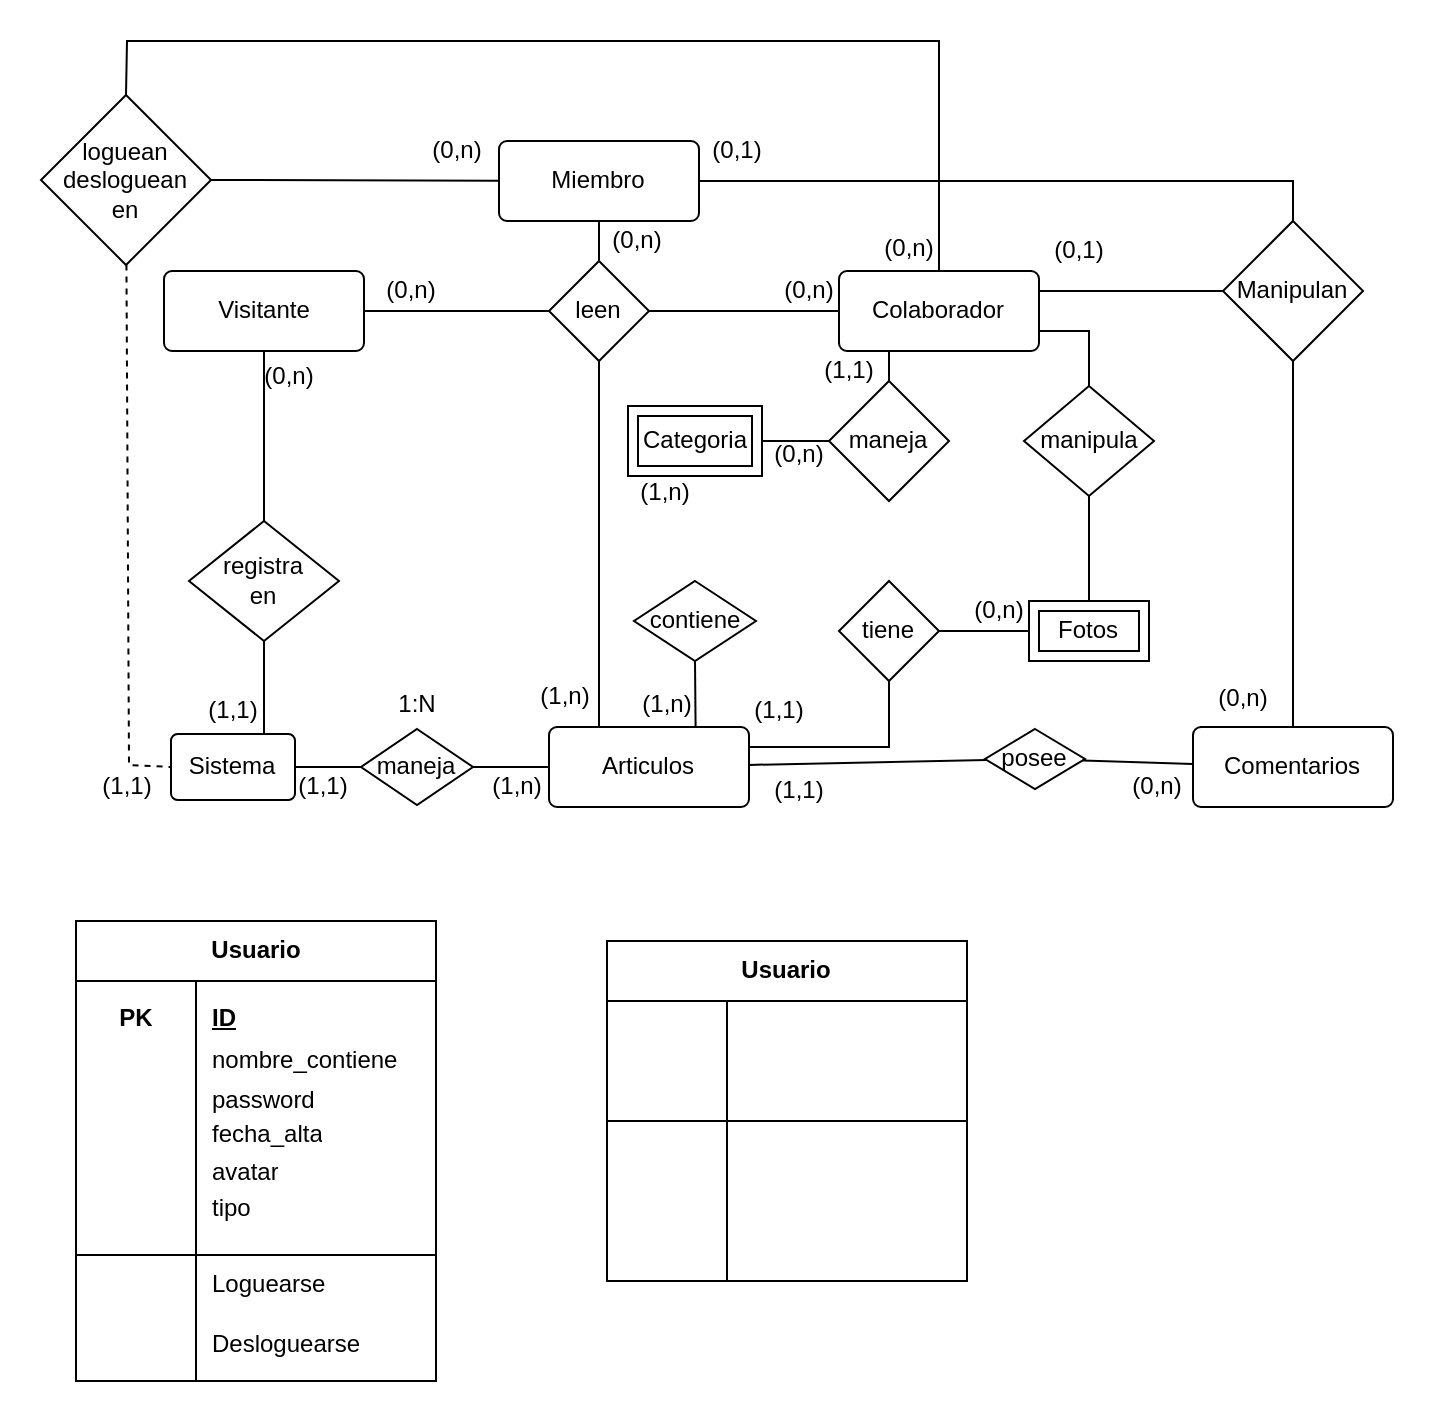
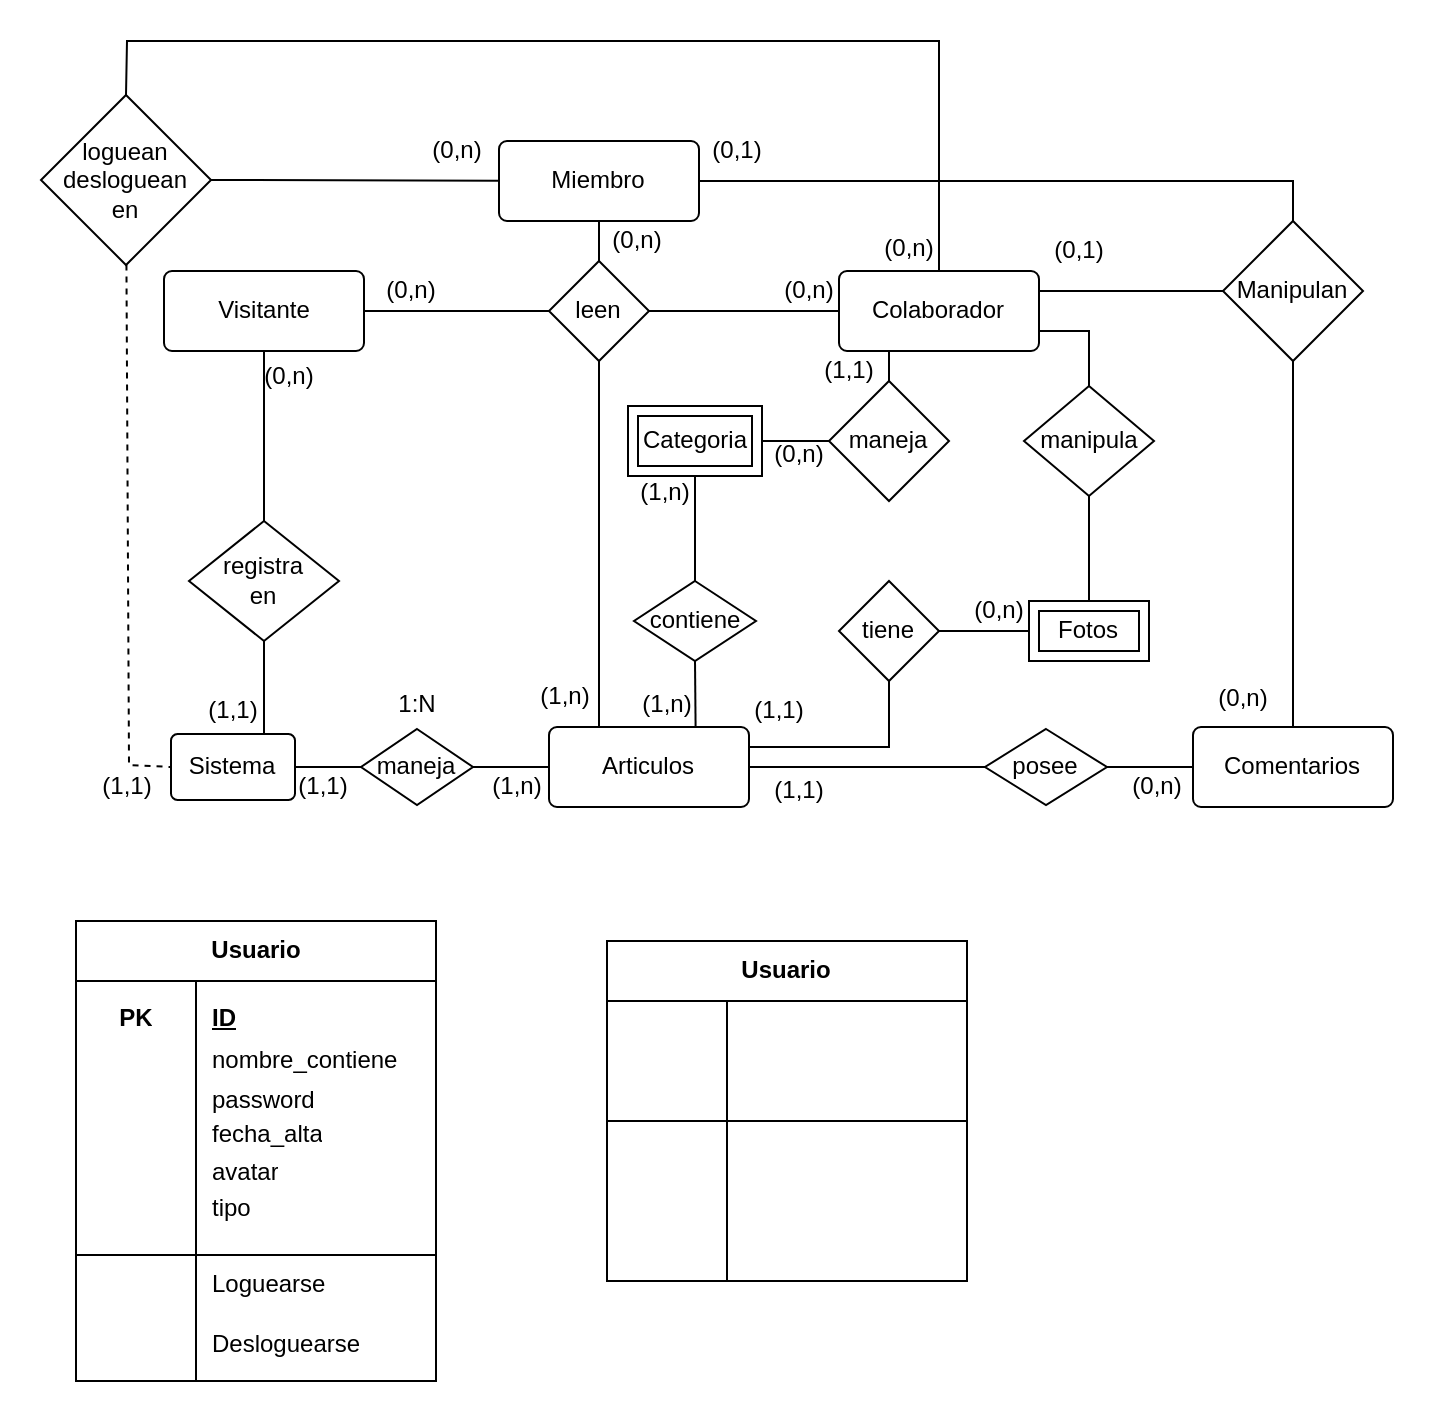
edge "Categoria" -- "contiene": added
node "posee": size 100x60 -> 122x76
